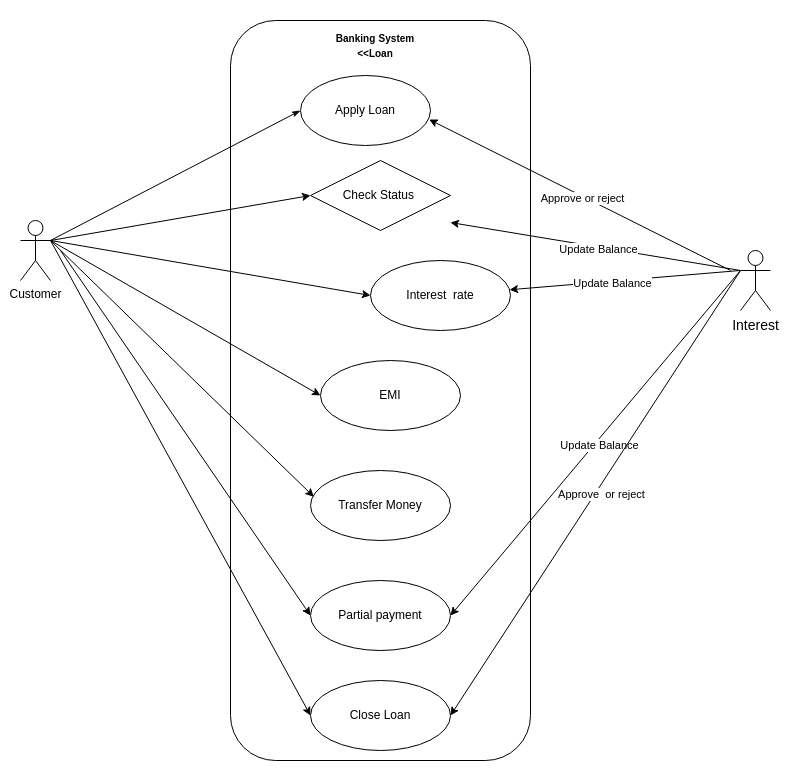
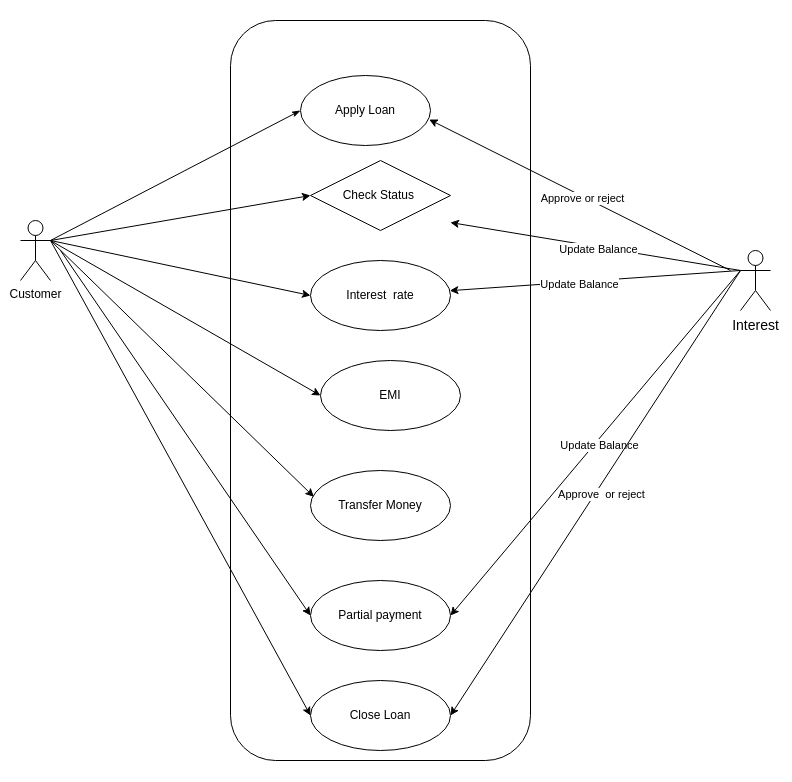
node "Banking System <<Loan": removed
node "Interest rate": moved (441, 296) -> (381, 296)
